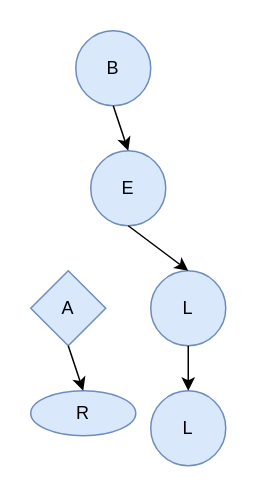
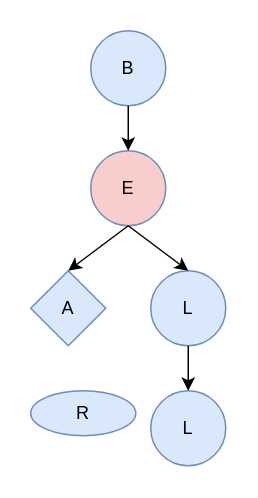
node "B": moved (113, 68) -> (128, 68)
node "E": fillcolor #dae8fc -> #f8cecc
edge "E" -> "A": added
edge "A" -> "R": removed
